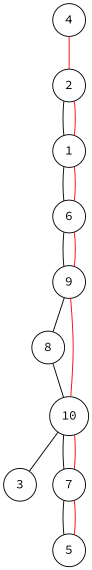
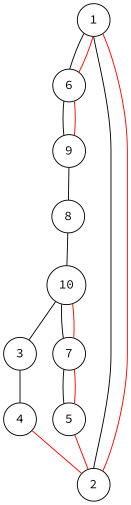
edge "9" -- "10": removed
edge "3" -- "4": added
edge "5" -- "2": added
